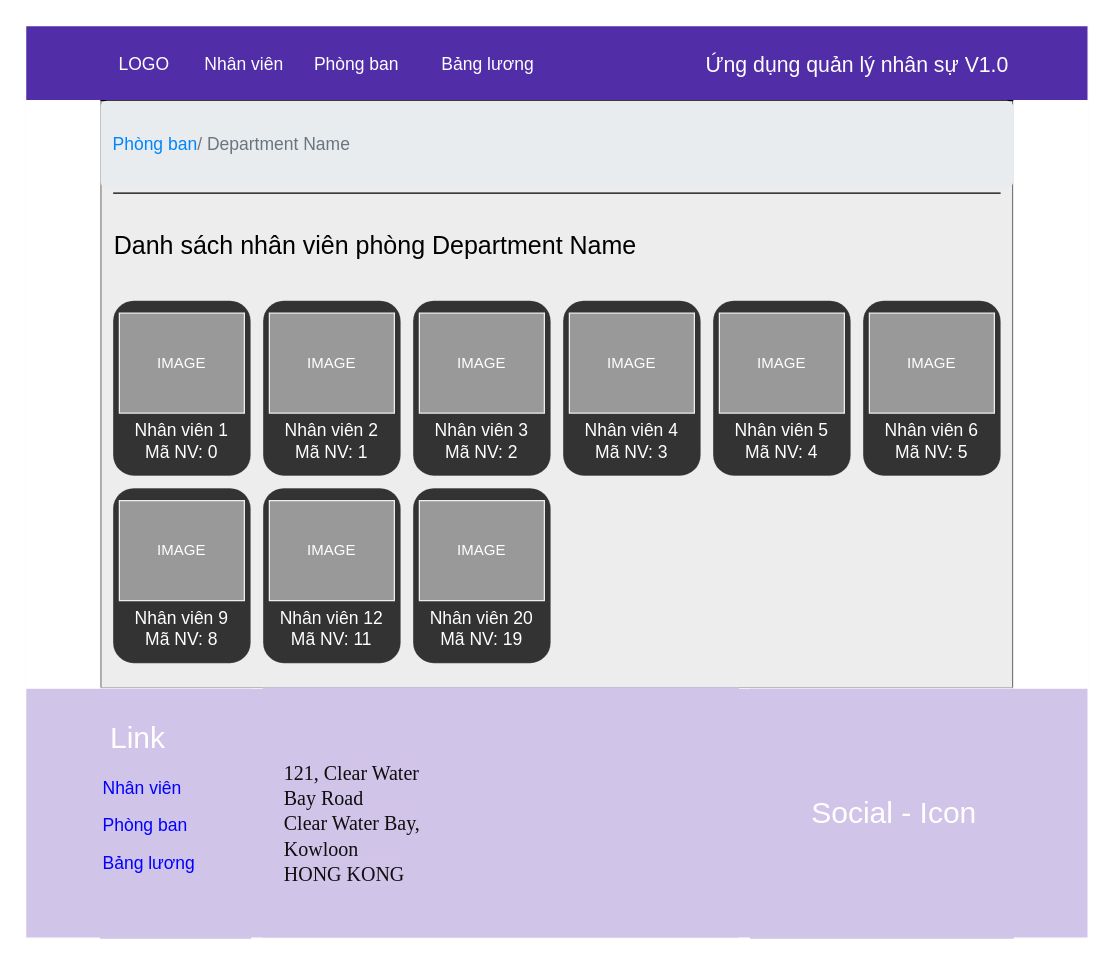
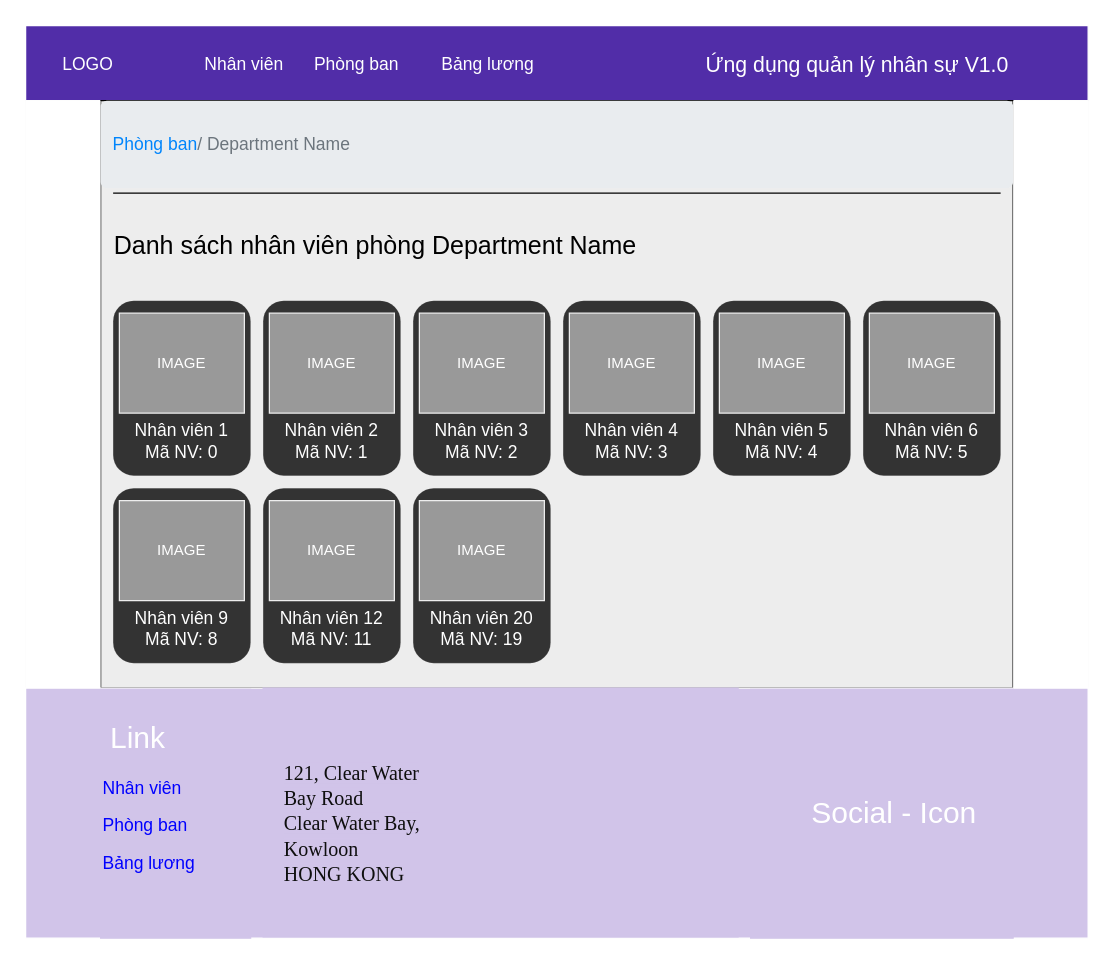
node "LOGO": moved (144, 63) -> (88, 63)
